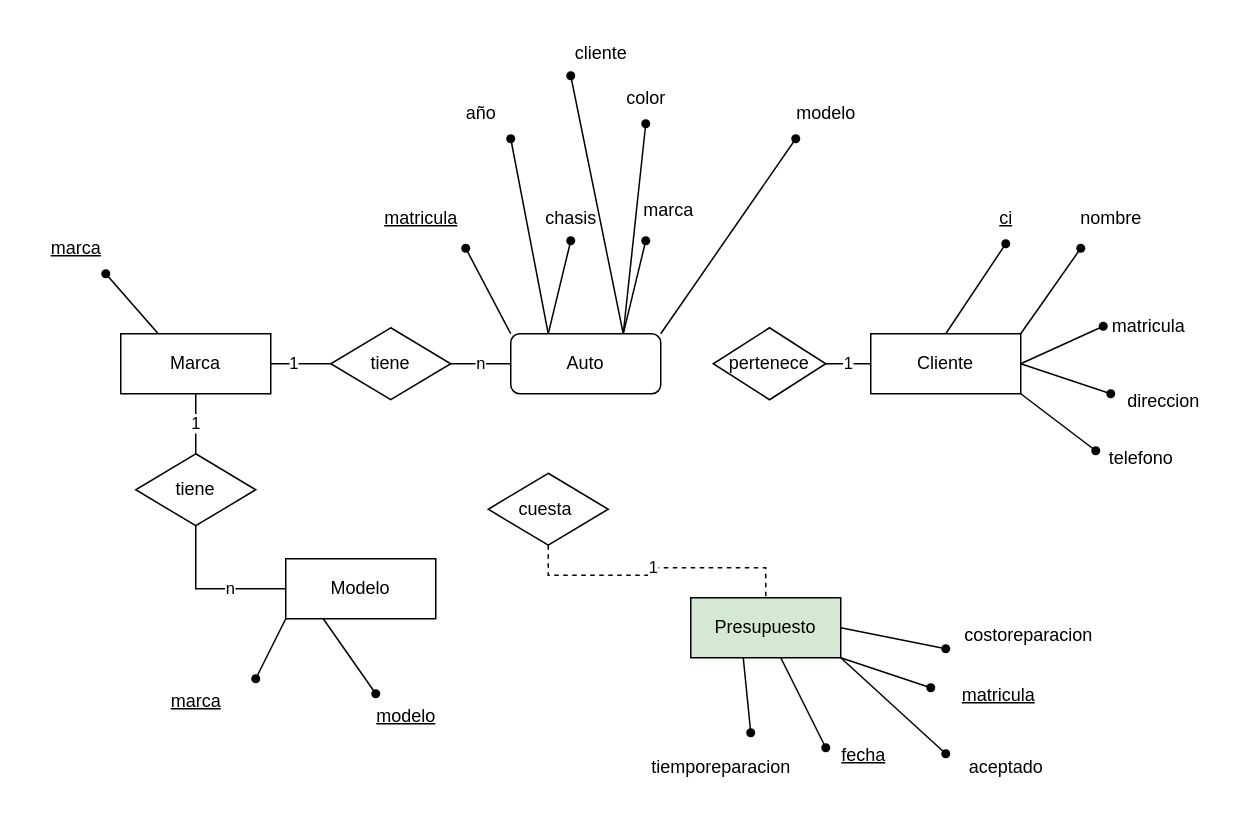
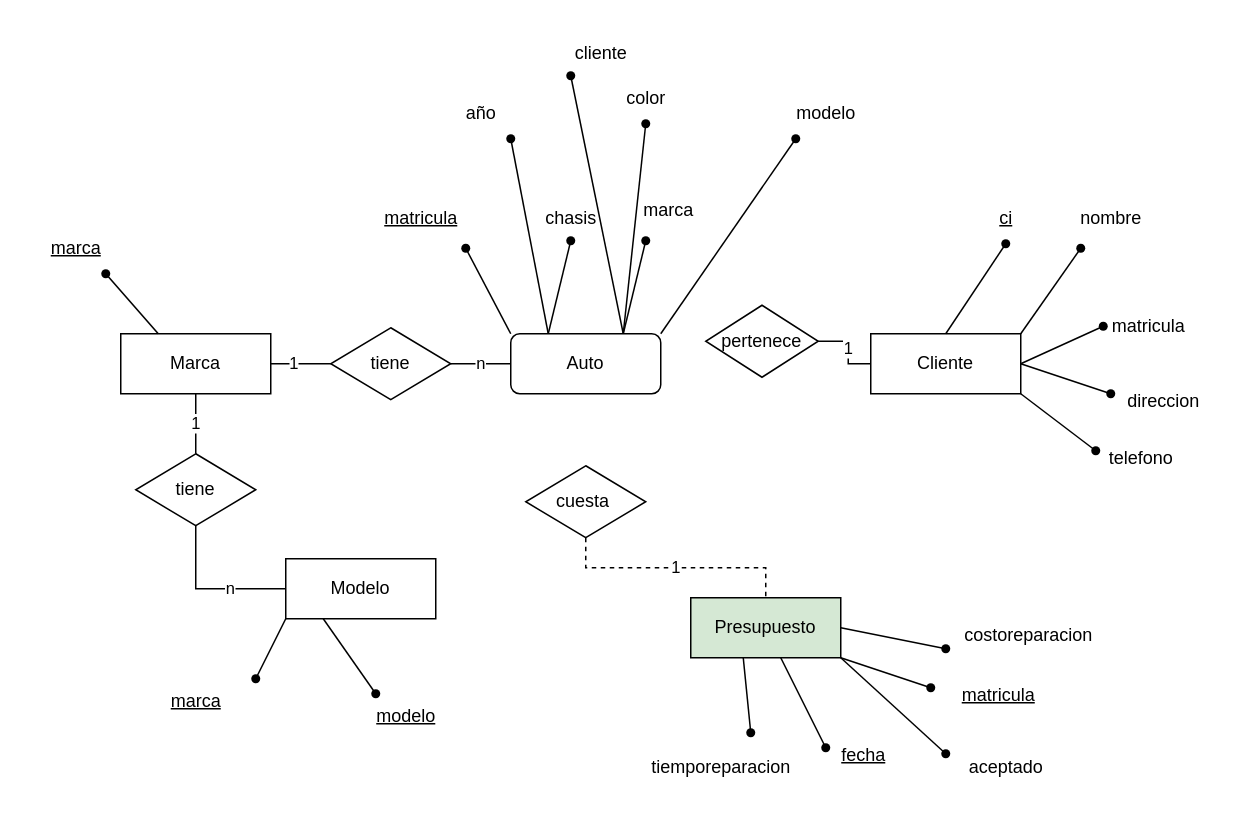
node "pertenece": moved (770, 364) -> (762, 341)
node "cuesta": moved (548, 509) -> (586, 502)
